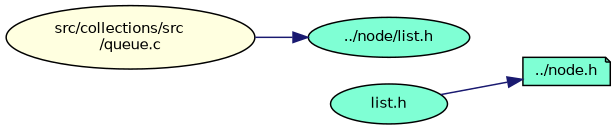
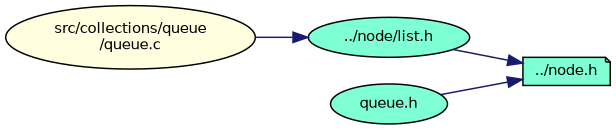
node "src/collections/src /queue.c": label "src/collections/src /queue.c" -> "src/collections/queue /queue.c"
edge "../node/list.h" -> "../node.h": added
node "list.h": label "list.h" -> "queue.h"
